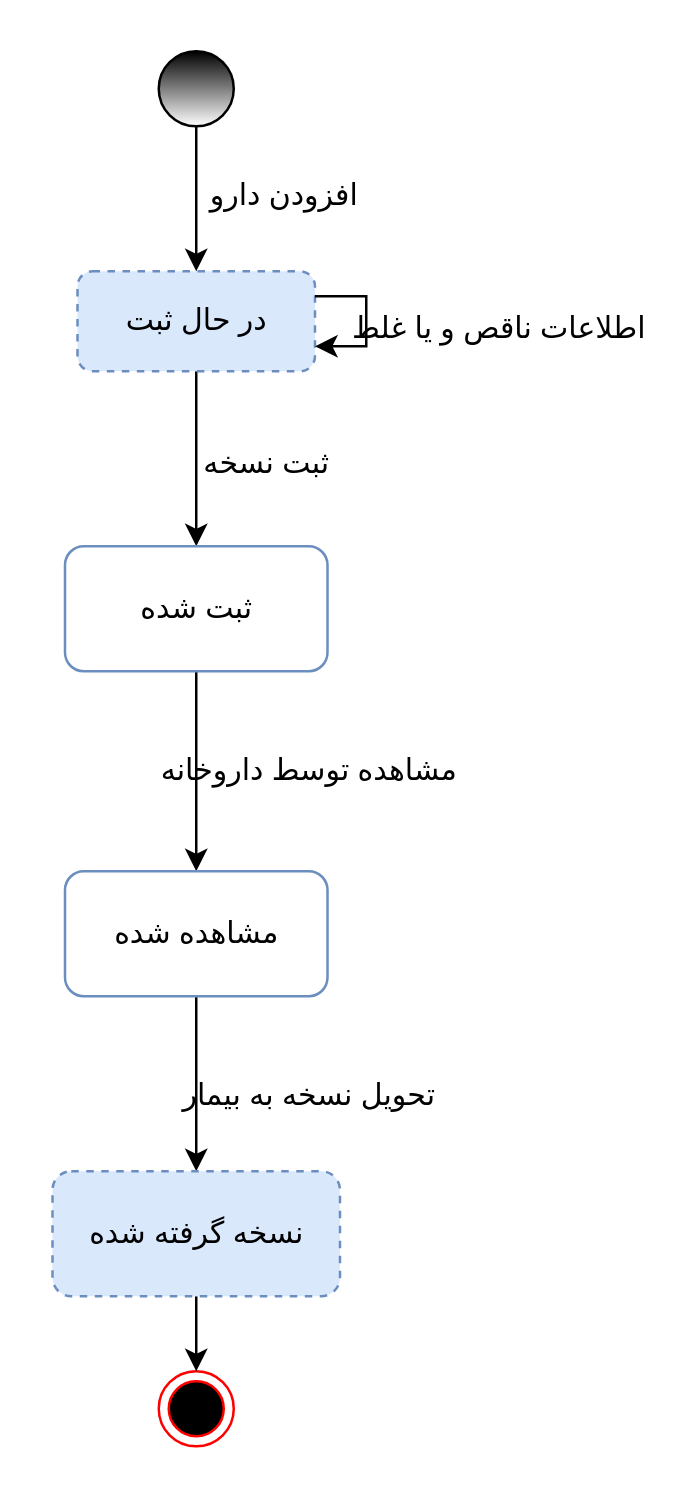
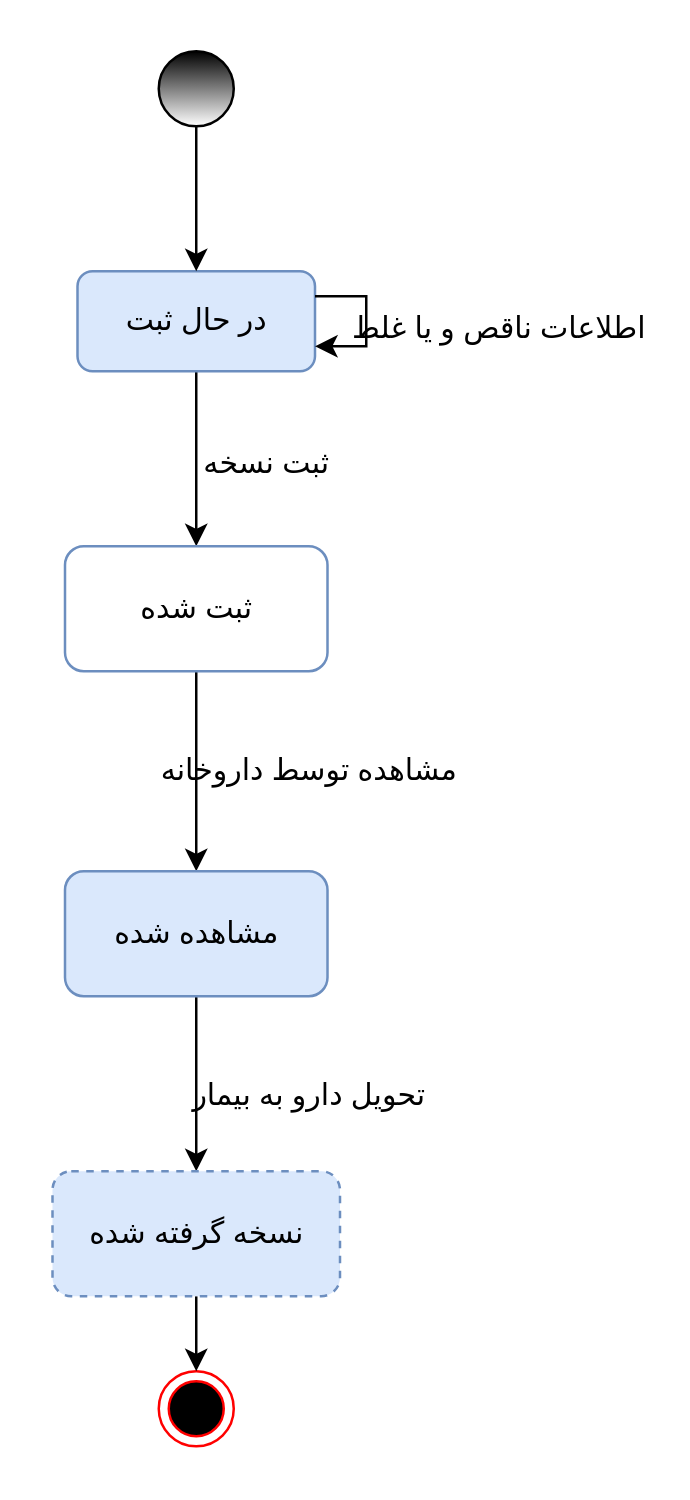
node "افزودن دارو": removed
node "در حال ثبت": style dashed -> solid
node "مشاهده شده": fillcolor #ffffff -> #dae8fc
node "تحویل نسخه به بیمار": label "تحویل نسخه به بیمار" -> "تحویل دارو به بیمار"
